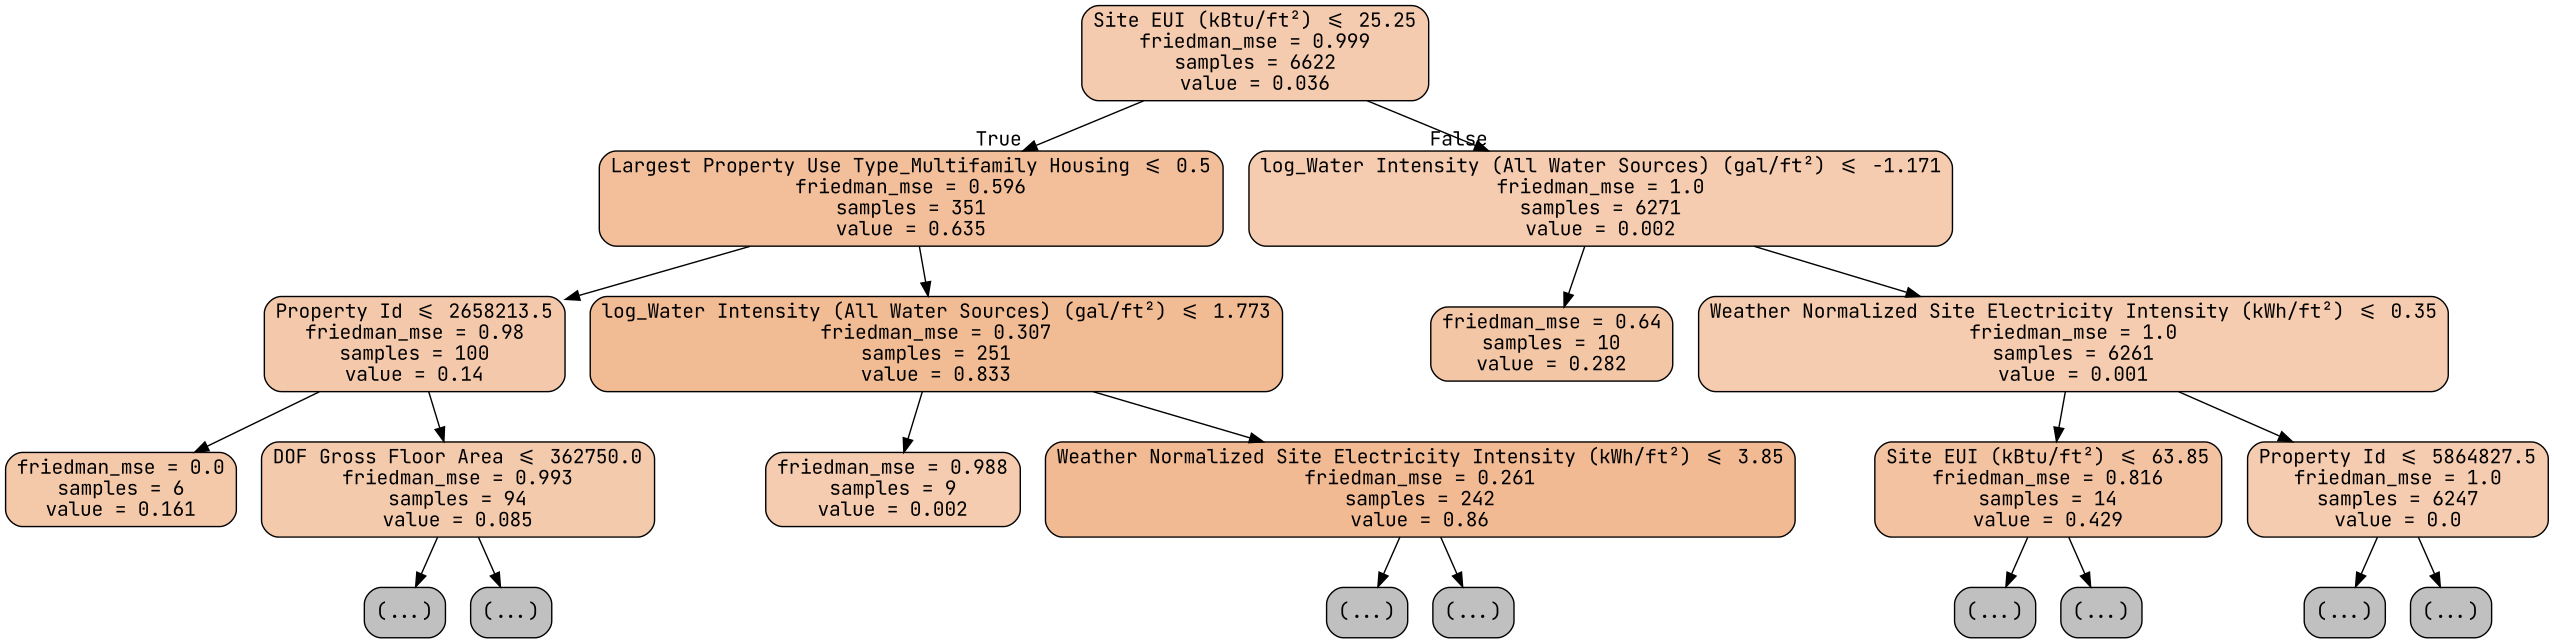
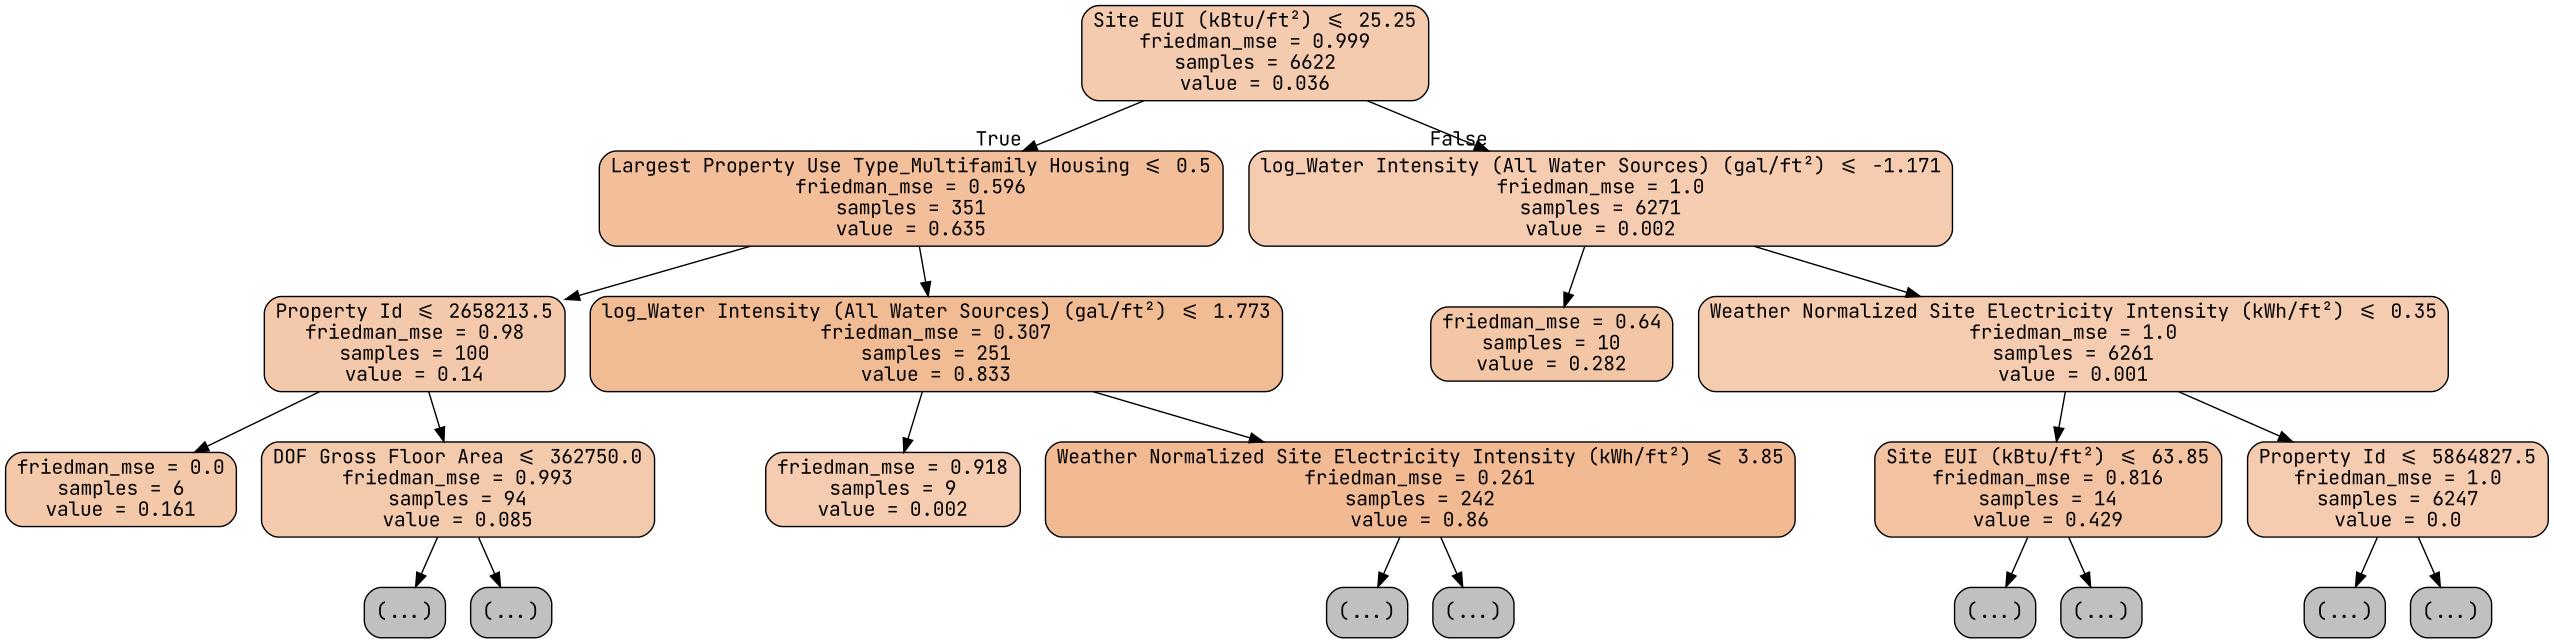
node "friedman_mse = 0.988 samples = 9 value = 0.002": label "friedman_mse = 0.988 samples = 9 value = 0.002" -> "friedman_mse = 0.918 samples = 9 value = 0.002"
